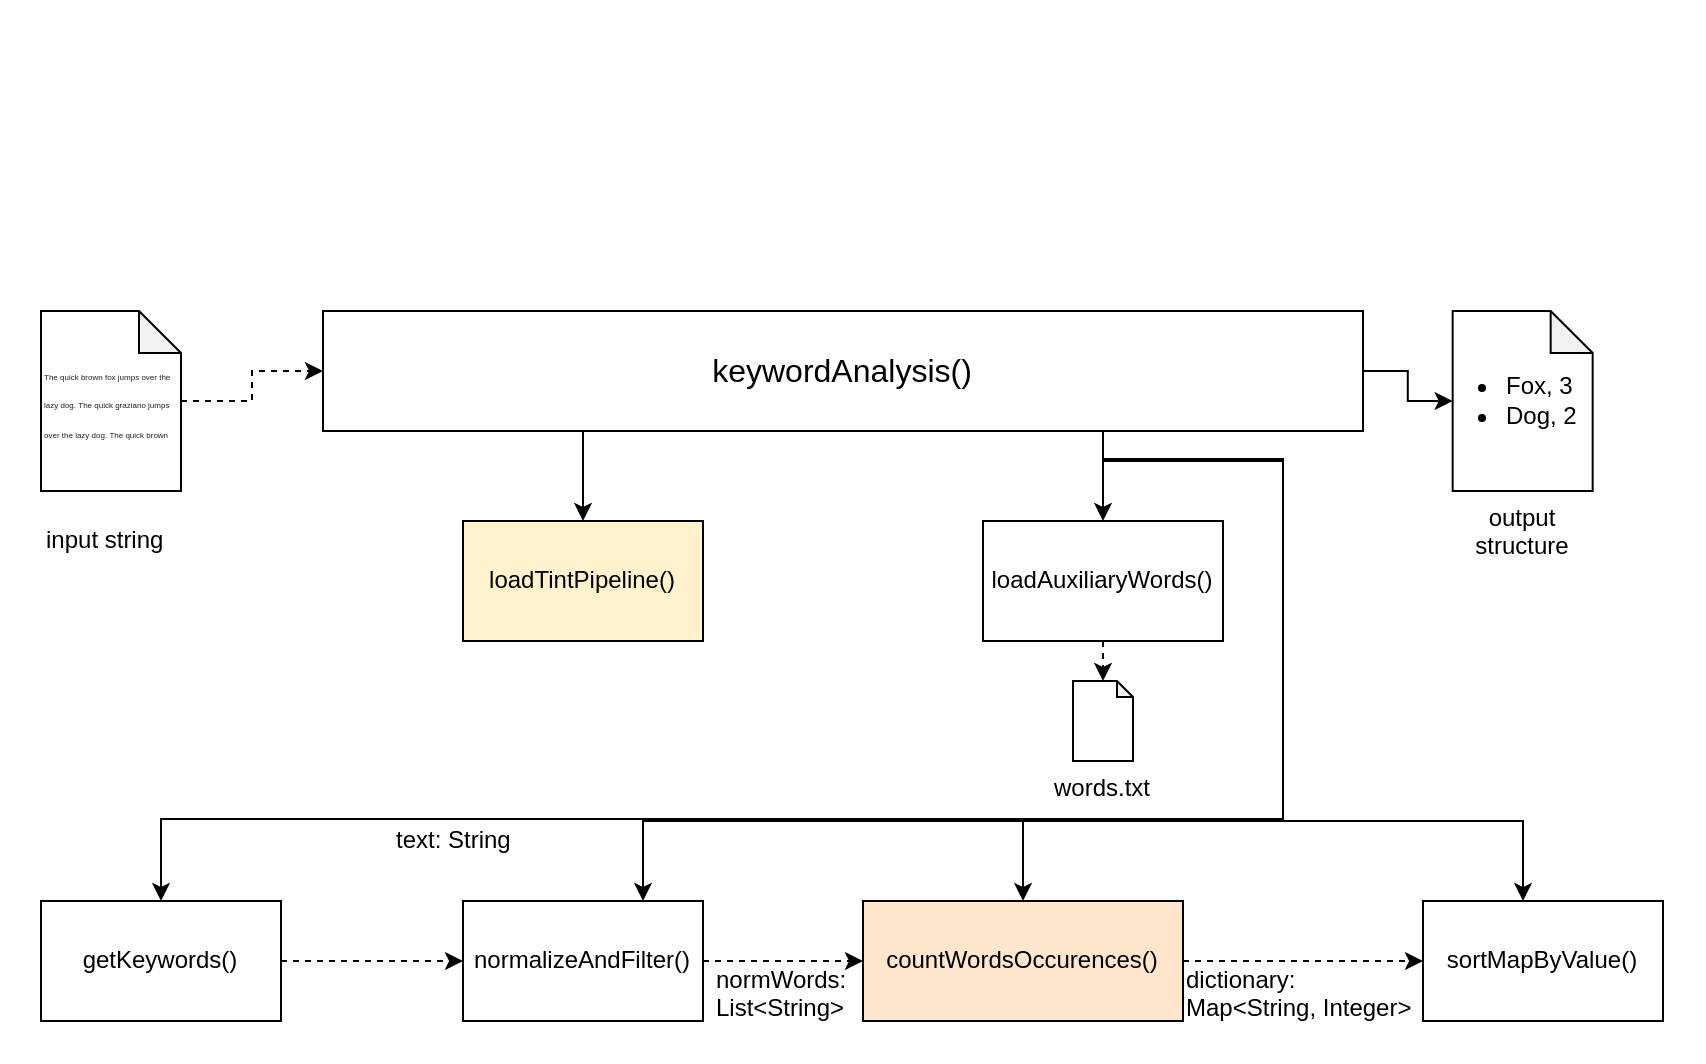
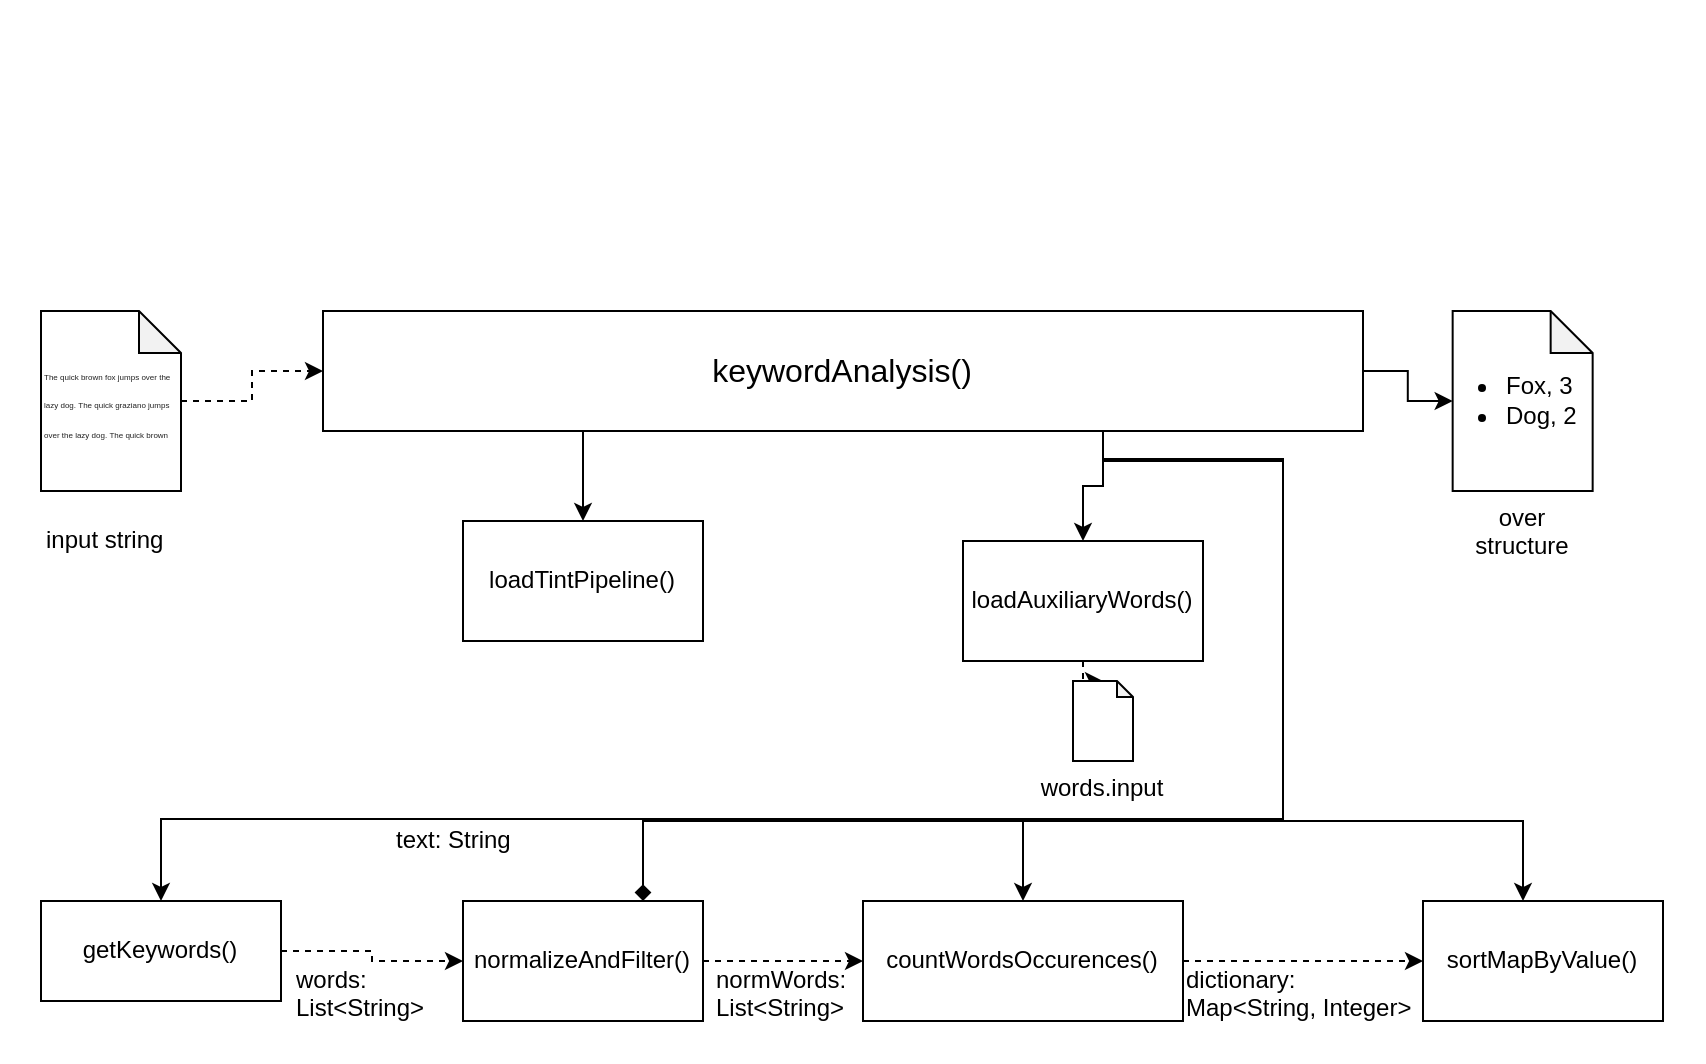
node "output structure": label "output structure" -> "over structure"
node "loadTintPipeline()": fillcolor #fff2cc -> #ffffff
node "loadAuxiliaryWords()": moved (1103, 581) -> (1083, 601)
node "words.txt": label "words.txt" -> "words.input"
edge "keywordAnalysis()" -> "normalizeAndFilter()": arrowhead classic -> diamond
node "getKeywords()": size 240x120 -> 240x100
node "countWordsOccurences()": fillcolor #ffe6cc -> #ffffff
node "words: List<String>": added
